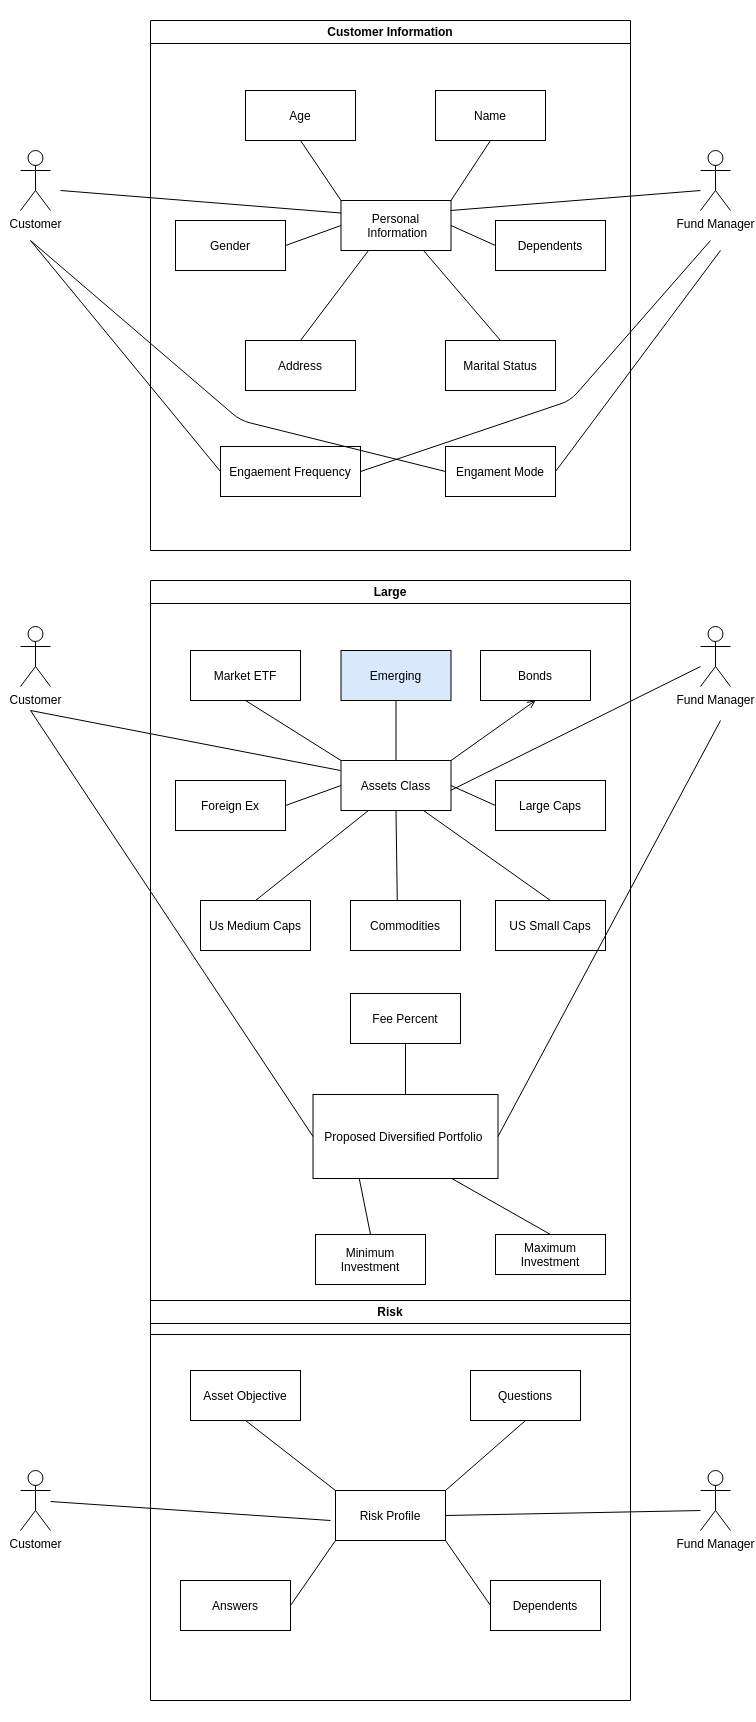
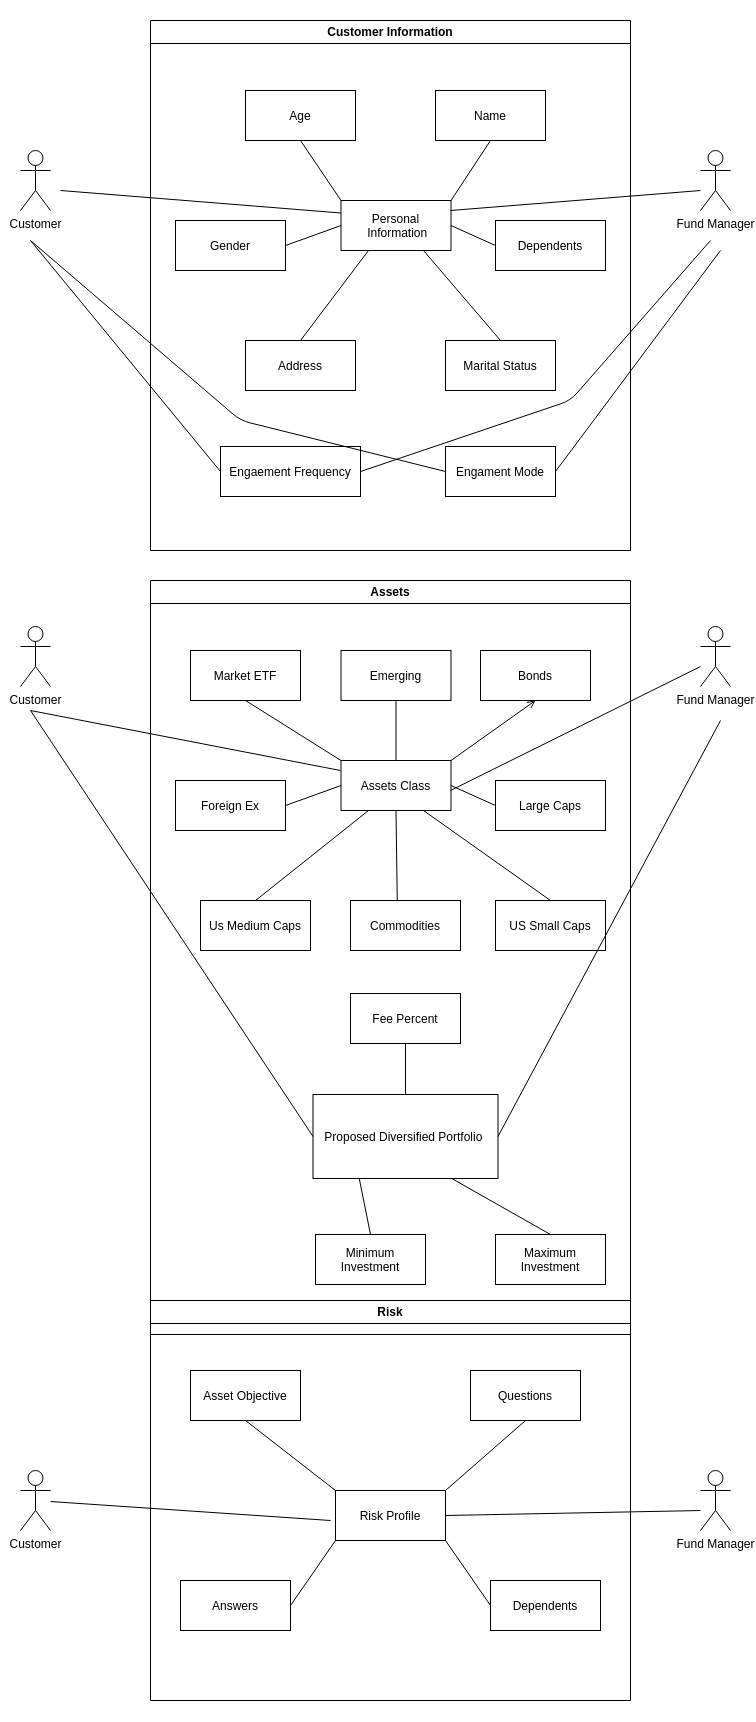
node "Large": label "Large" -> "Assets"
node "Emerging": fillcolor #dae8fc -> #ffffff
node "Maximum Investment": size 110x40 -> 110x50
